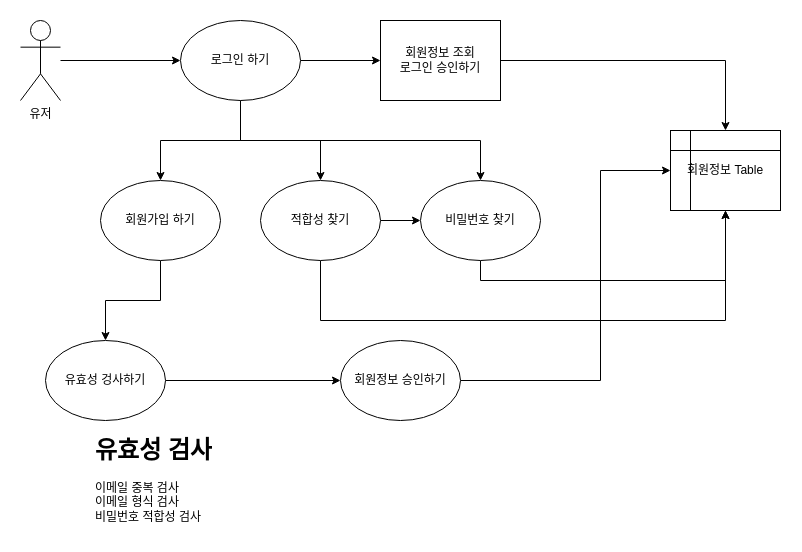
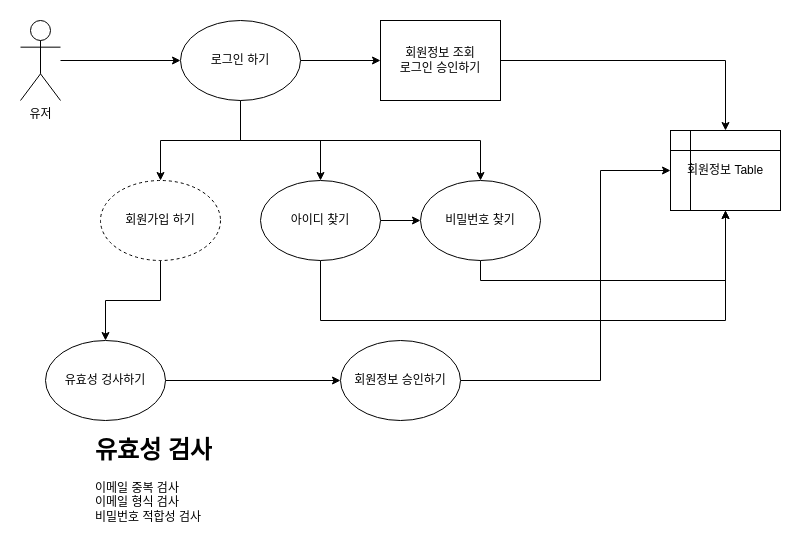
node "회원가입 하기": style solid -> dashed
node "적합성 찾기": label "적합성 찾기" -> "아이디 찾기"
